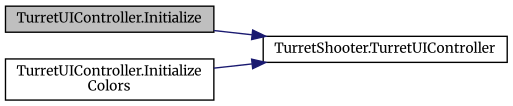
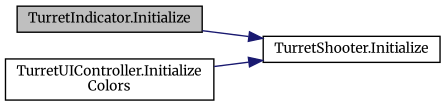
node "TurretUIController.Initialize": label "TurretUIController.Initialize" -> "TurretIndicator.Initialize"
node "TurretShooter.TurretUIController": label "TurretShooter.TurretUIController" -> "TurretShooter.Initialize"
